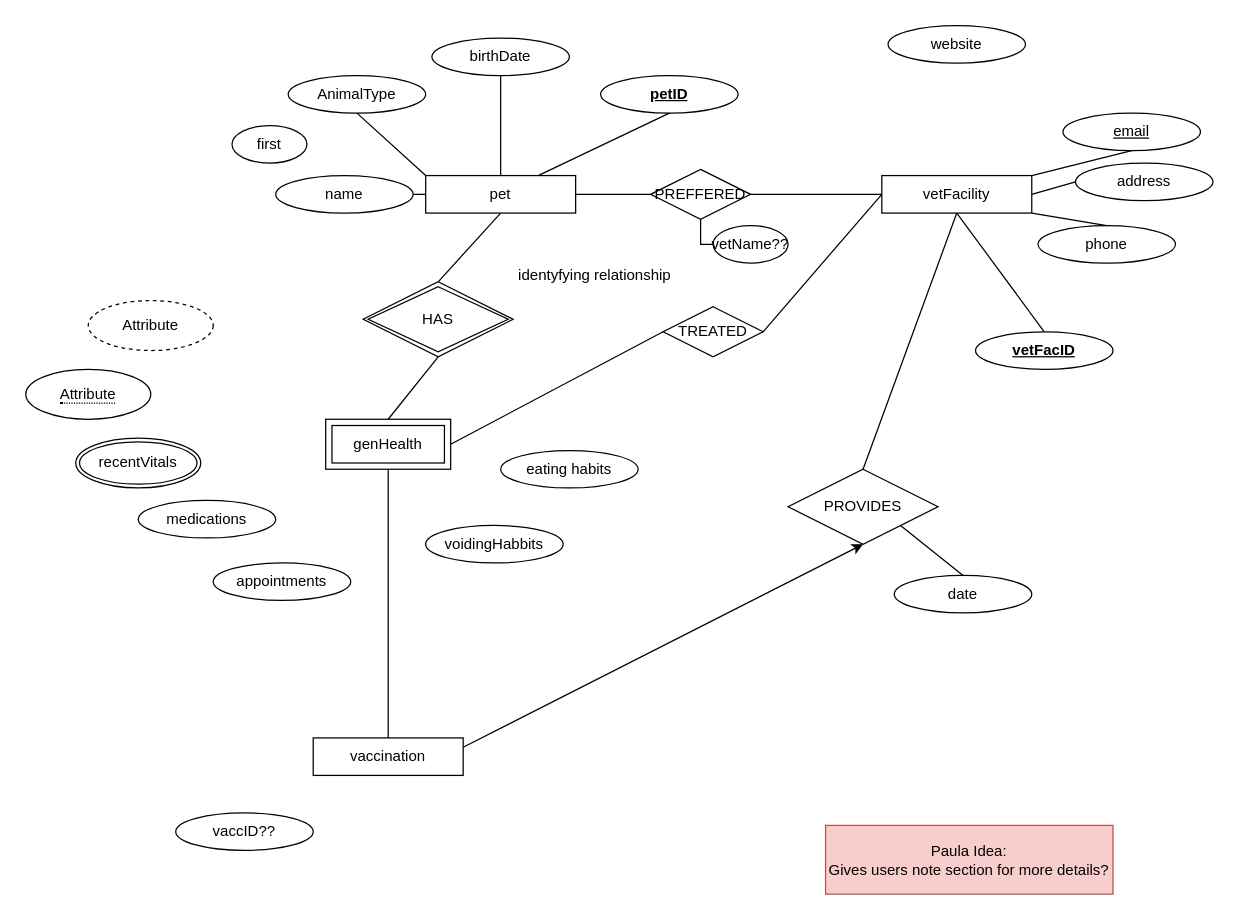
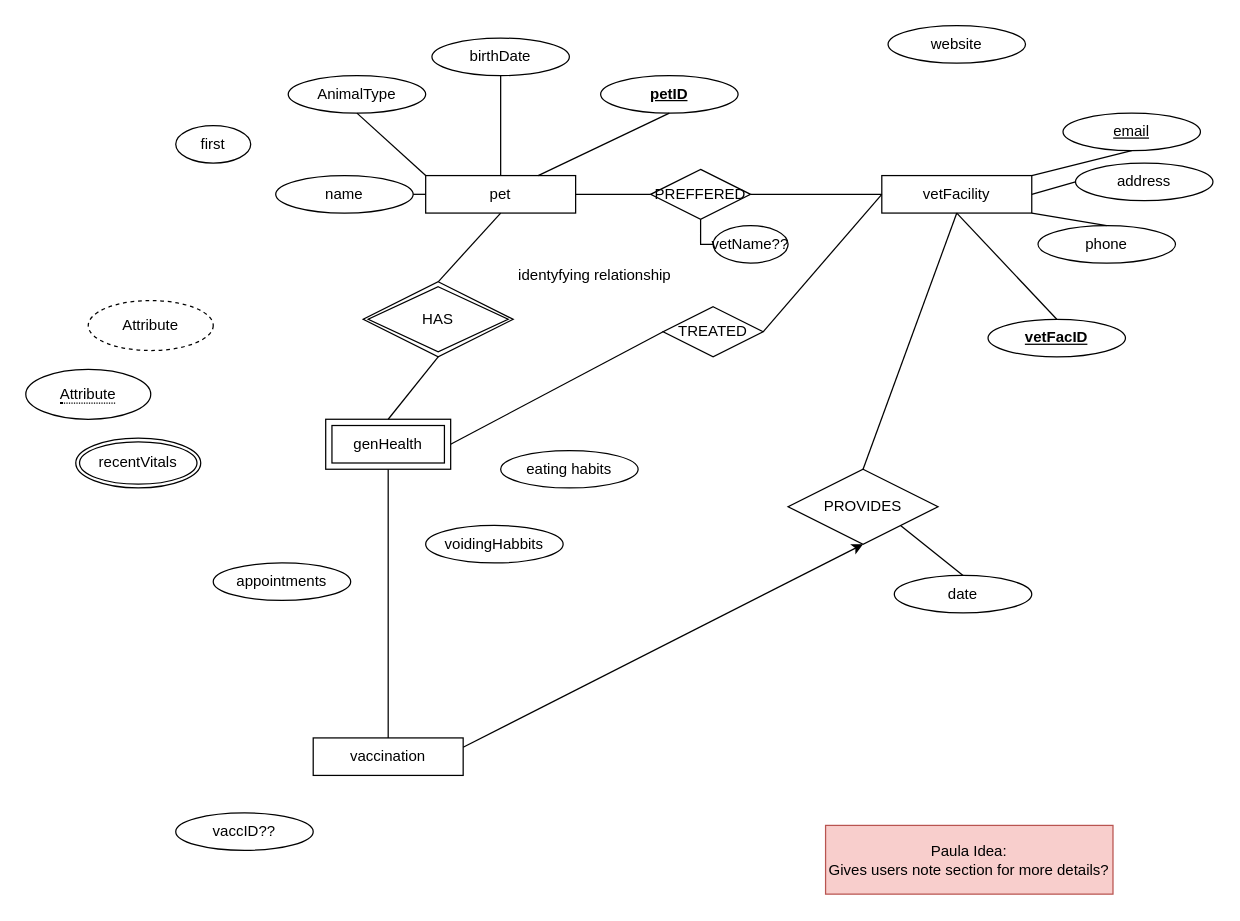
node "first": moved (269, 144) -> (213, 144)
node "vetFacID": moved (1044, 351) -> (1057, 338)
node "medications": removed
